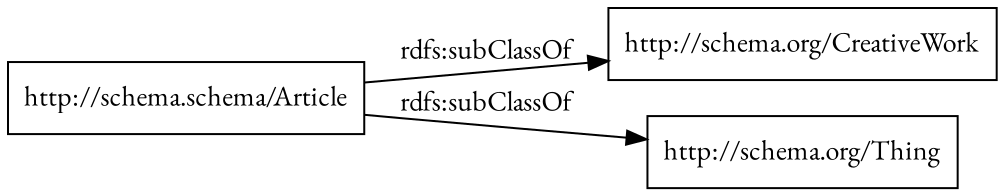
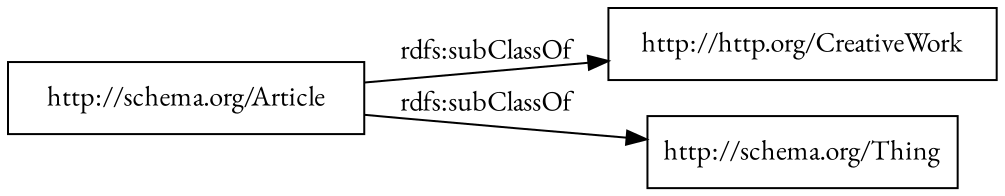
node "http://schema.org/CreativeWork": label "http://schema.org/CreativeWork" -> "http://http.org/CreativeWork"
node "http://schema.schema/Article": label "http://schema.schema/Article" -> "http://schema.org/Article"
